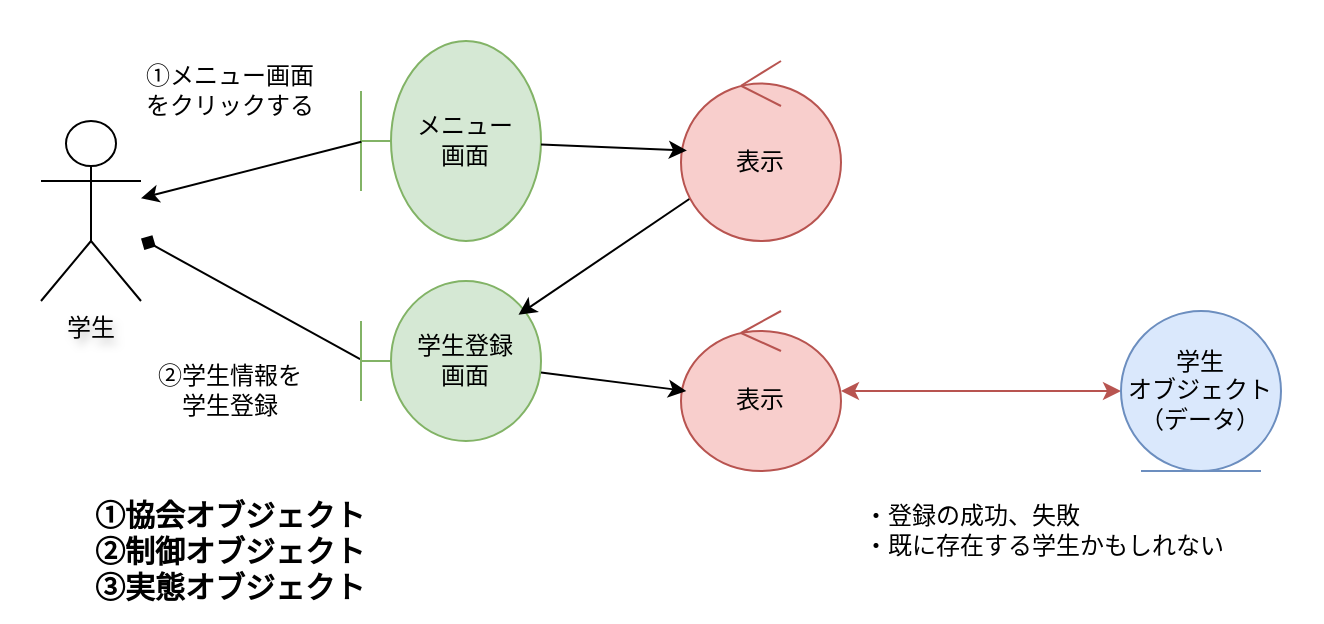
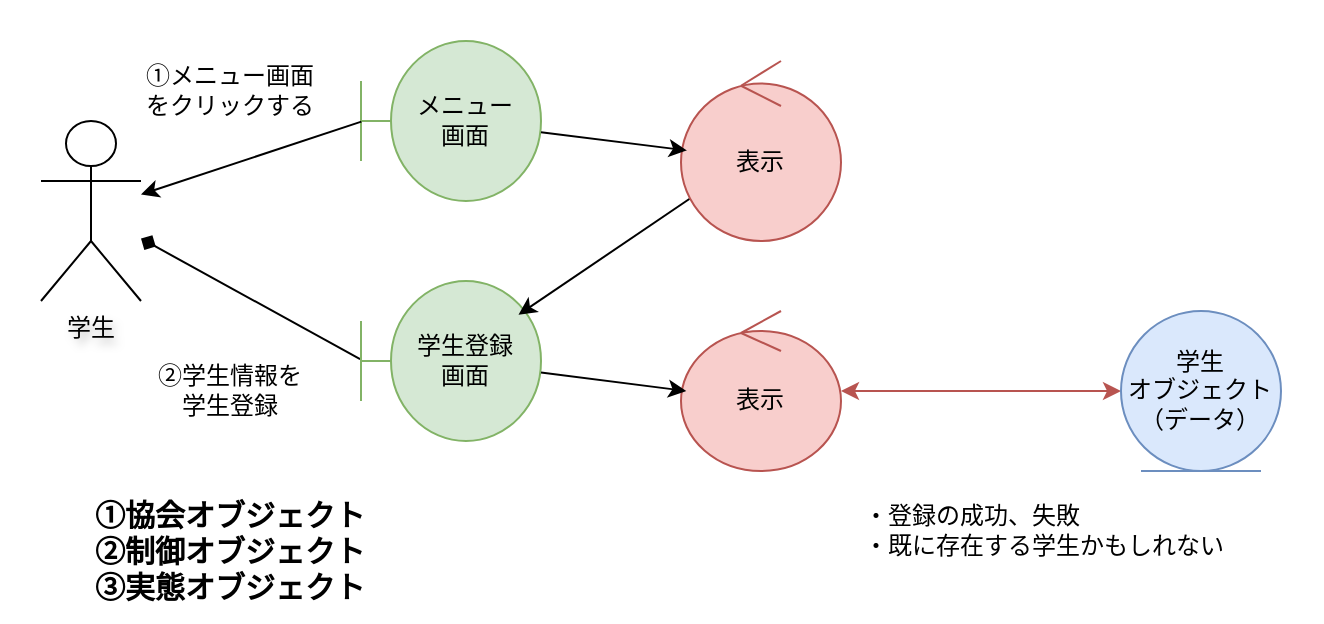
node "メニュー 画面": size 180x200 -> 180x160
